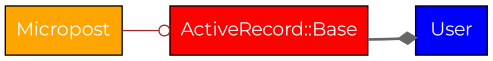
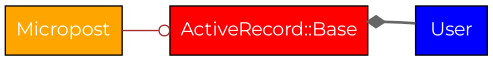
edge "ActiveRecord::Base" -> "User": reversed
